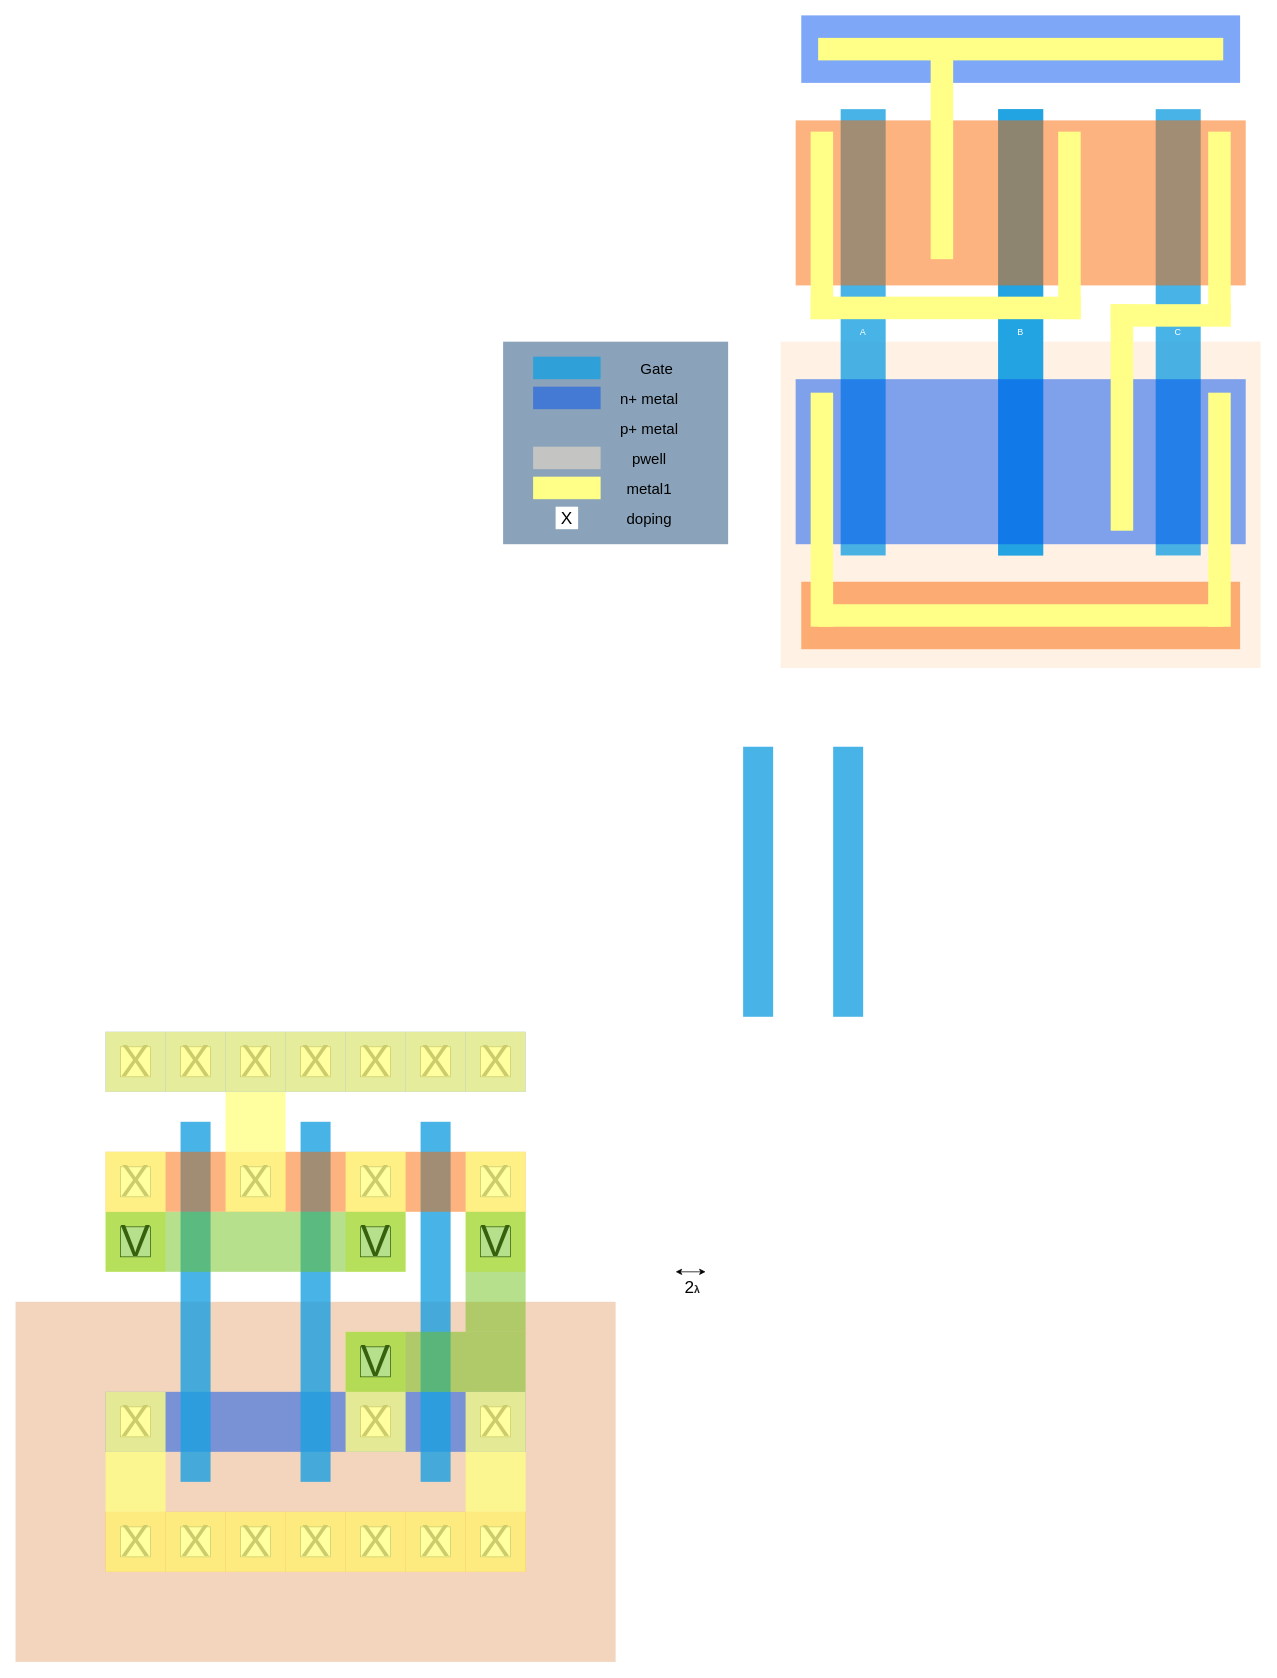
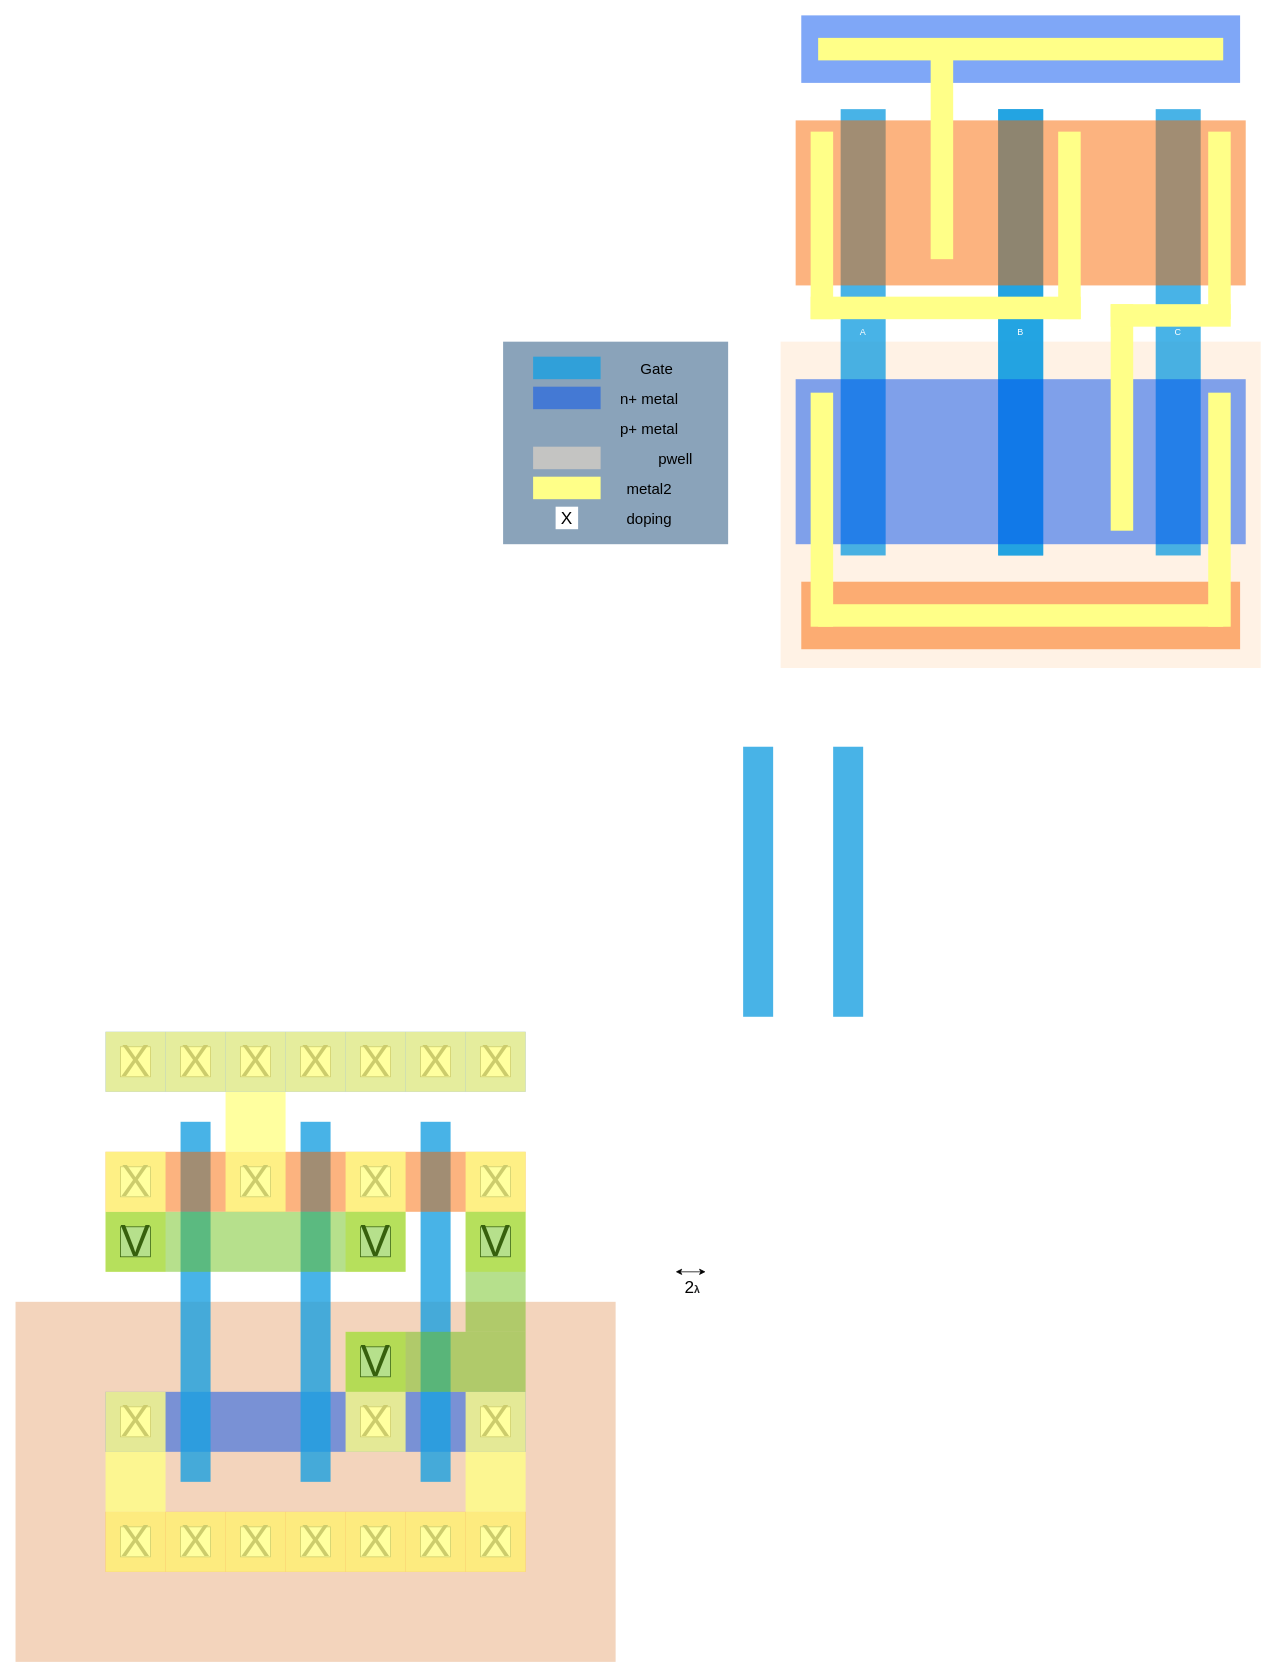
node "pwell": moved (649, 458) -> (675, 458)
node "metal1": label "metal1" -> "metal2"
